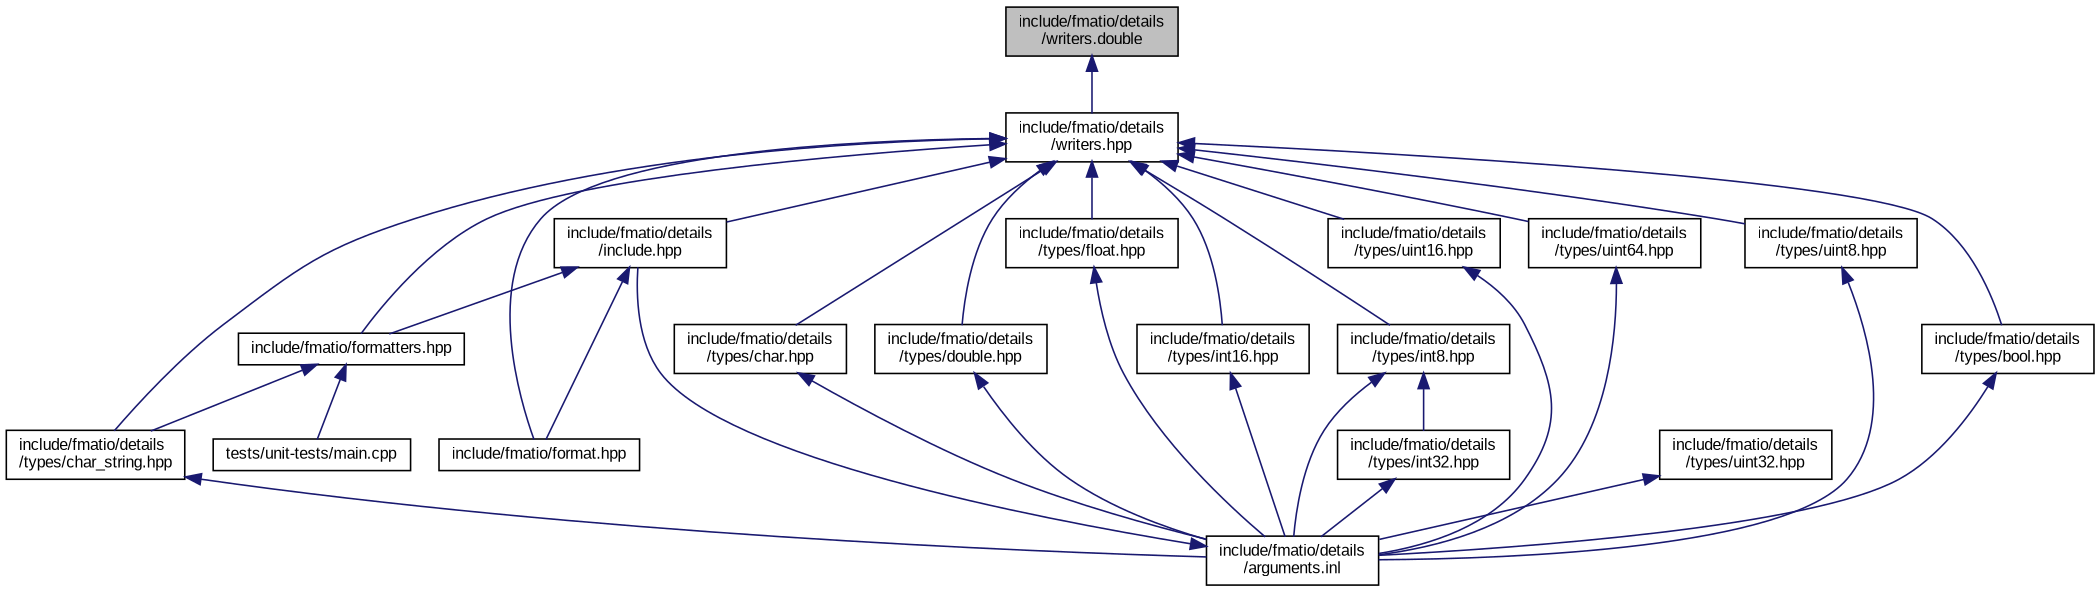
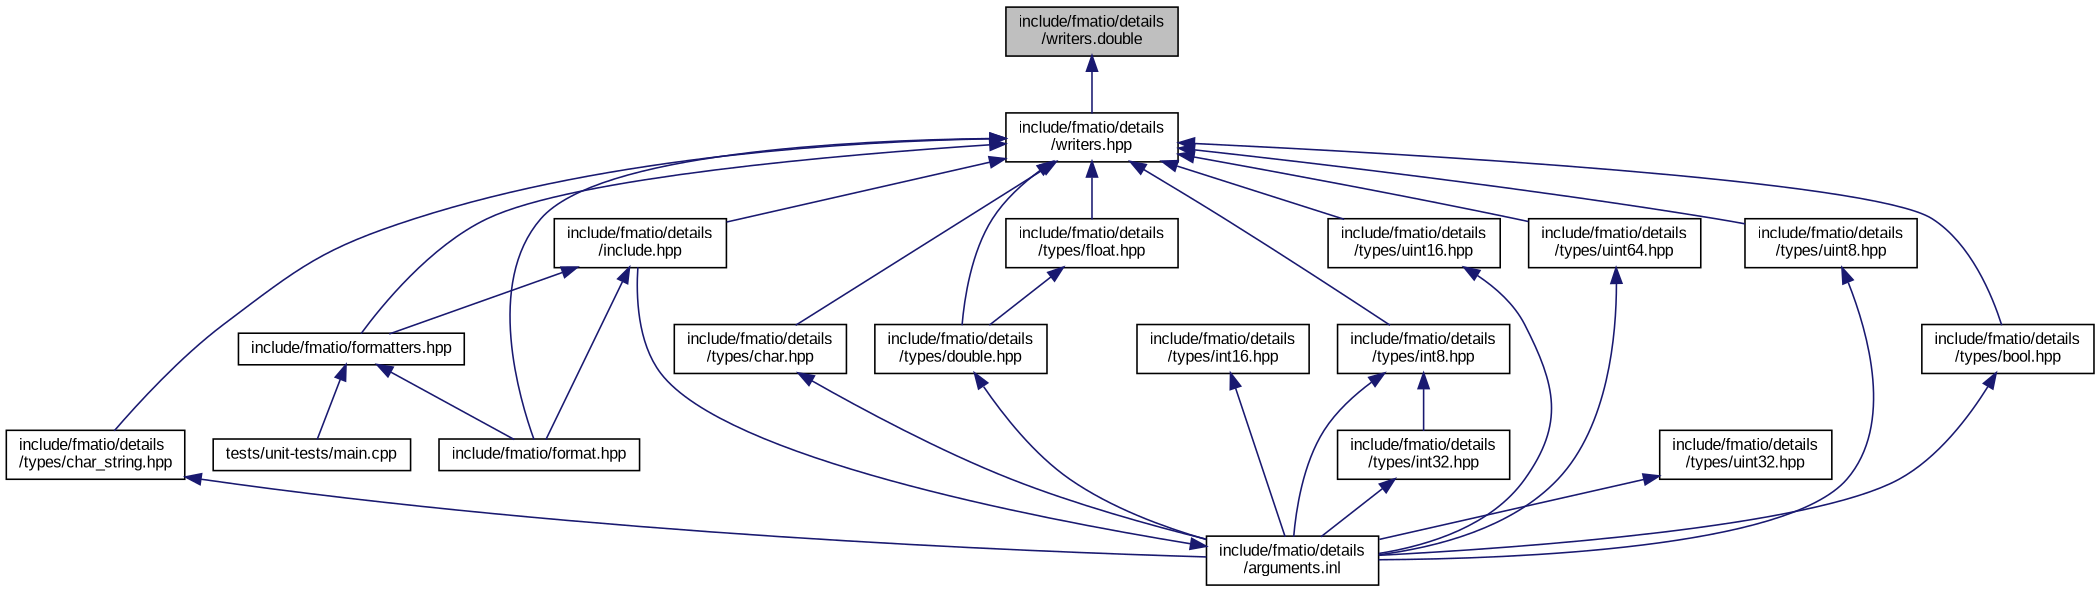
edge "include/fmatio/details /types/int16.hpp" -> "include/fmatio/details /writers.hpp": removed
edge "include/fmatio/details /types/char_string.hpp" -> "include/fmatio/formatters.hpp": now "include/fmatio/format.hpp" -> "include/fmatio/formatters.hpp"
edge "include/fmatio/details /arguments.inl" -> "include/fmatio/details /types/float.hpp": now "include/fmatio/details /types/double.hpp" -> "include/fmatio/details /types/float.hpp"
